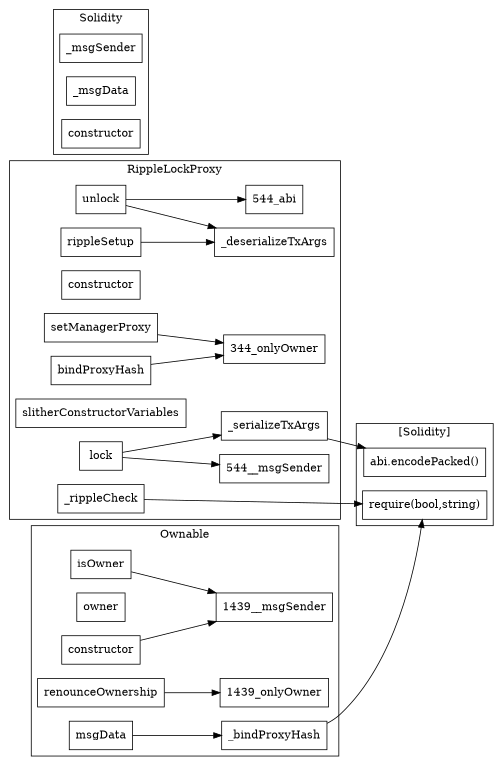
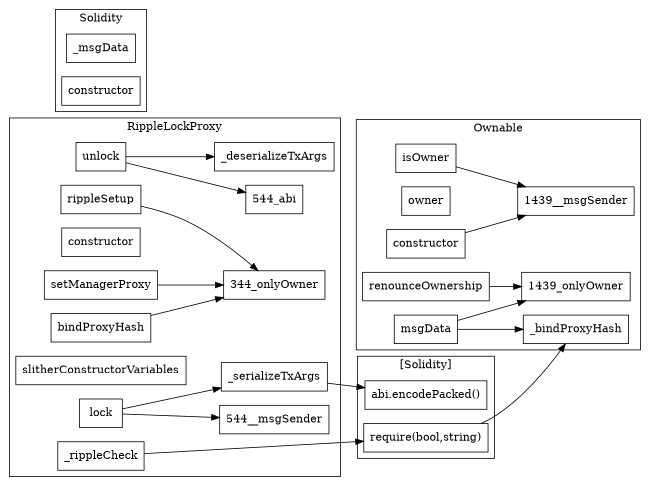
node "_msgSender": removed
edge "rippleSetup" -> "_deserializeTxArgs": now "rippleSetup" -> "344_onlyOwner"
edge "msgData" -> "1439_onlyOwner": added
edge "_bindProxyHash" -> "require(bool,string)": reversed
